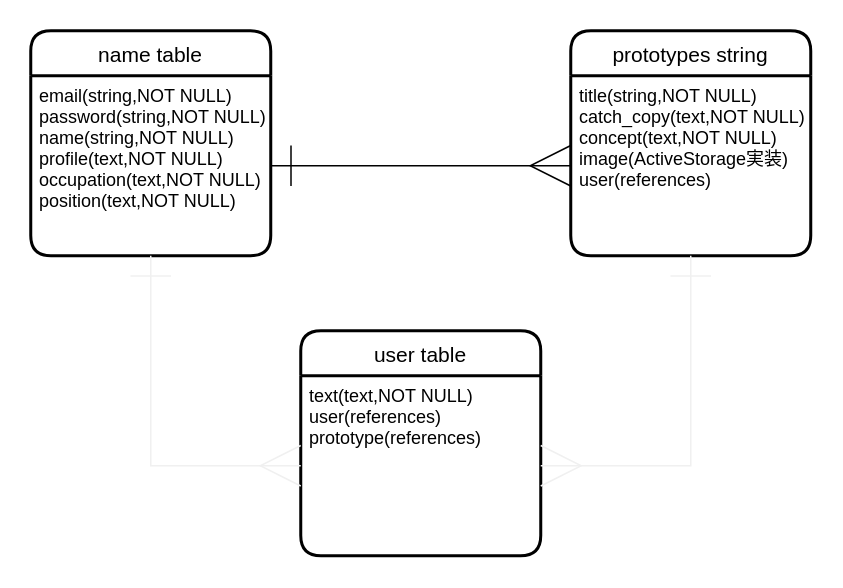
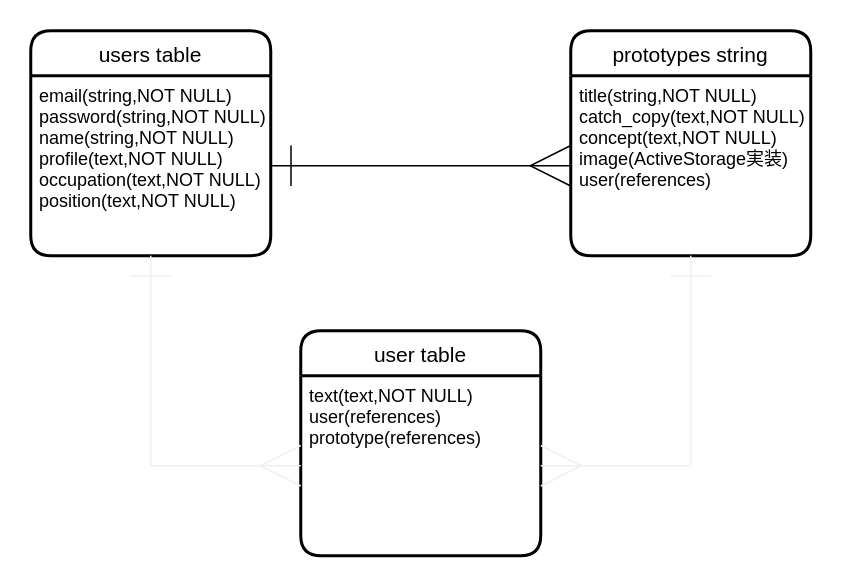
node "name table": label "name table" -> "users table"
